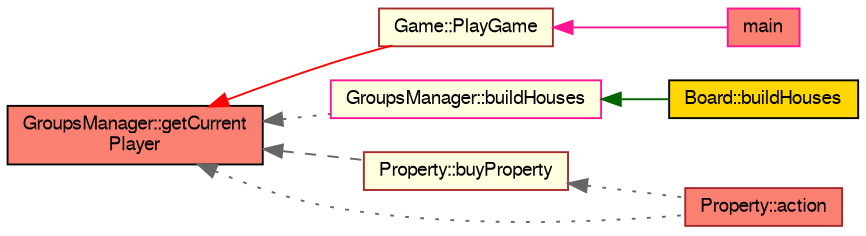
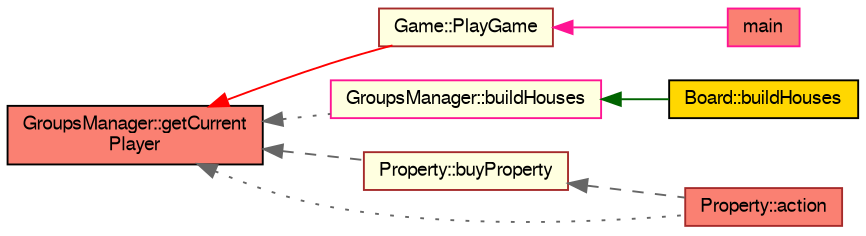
edge "Property::action" -> "Property::buyProperty": style dotted -> dashed
